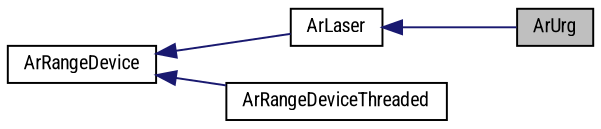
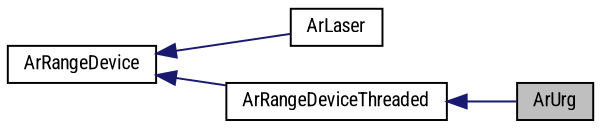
edge "ArUrg" -> "ArLaser": now "ArUrg" -> "ArRangeDeviceThreaded"
